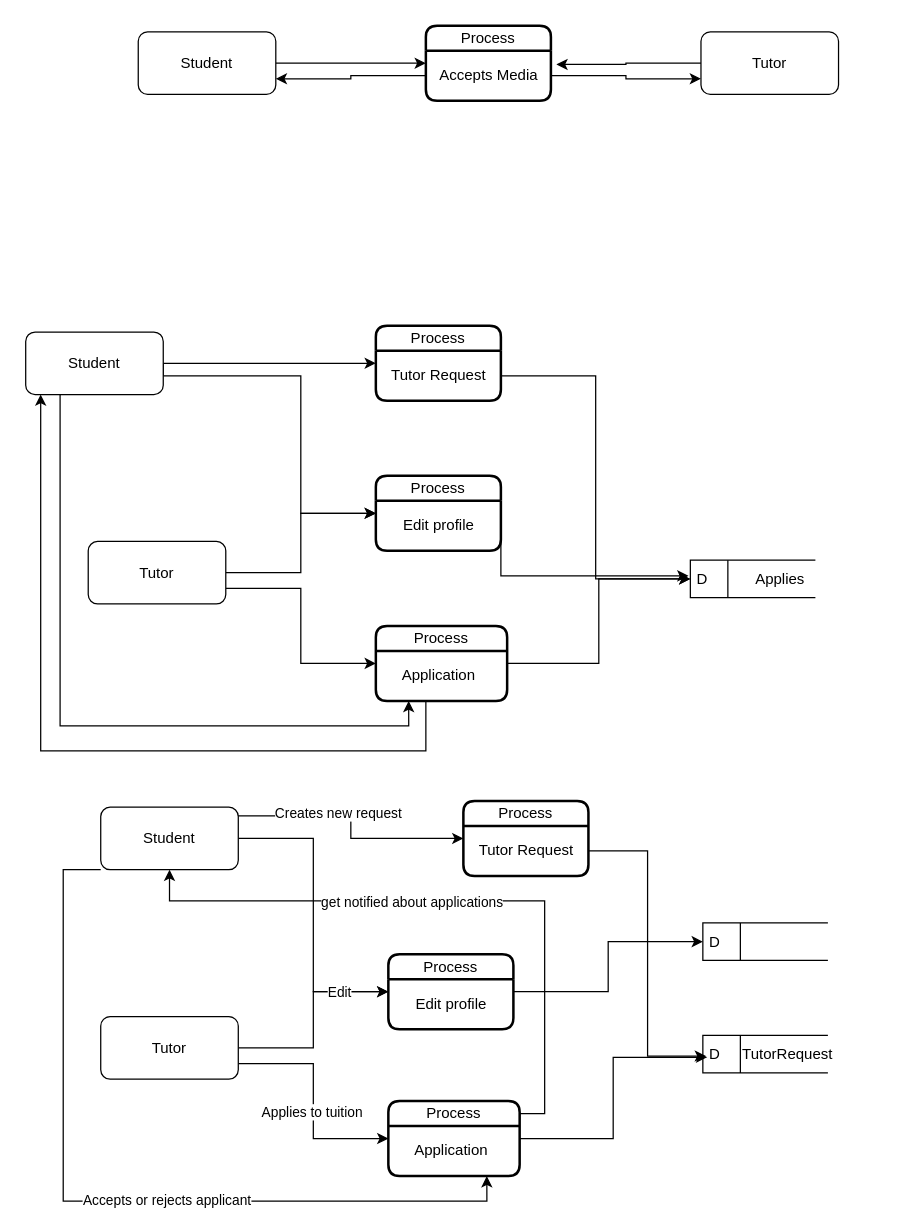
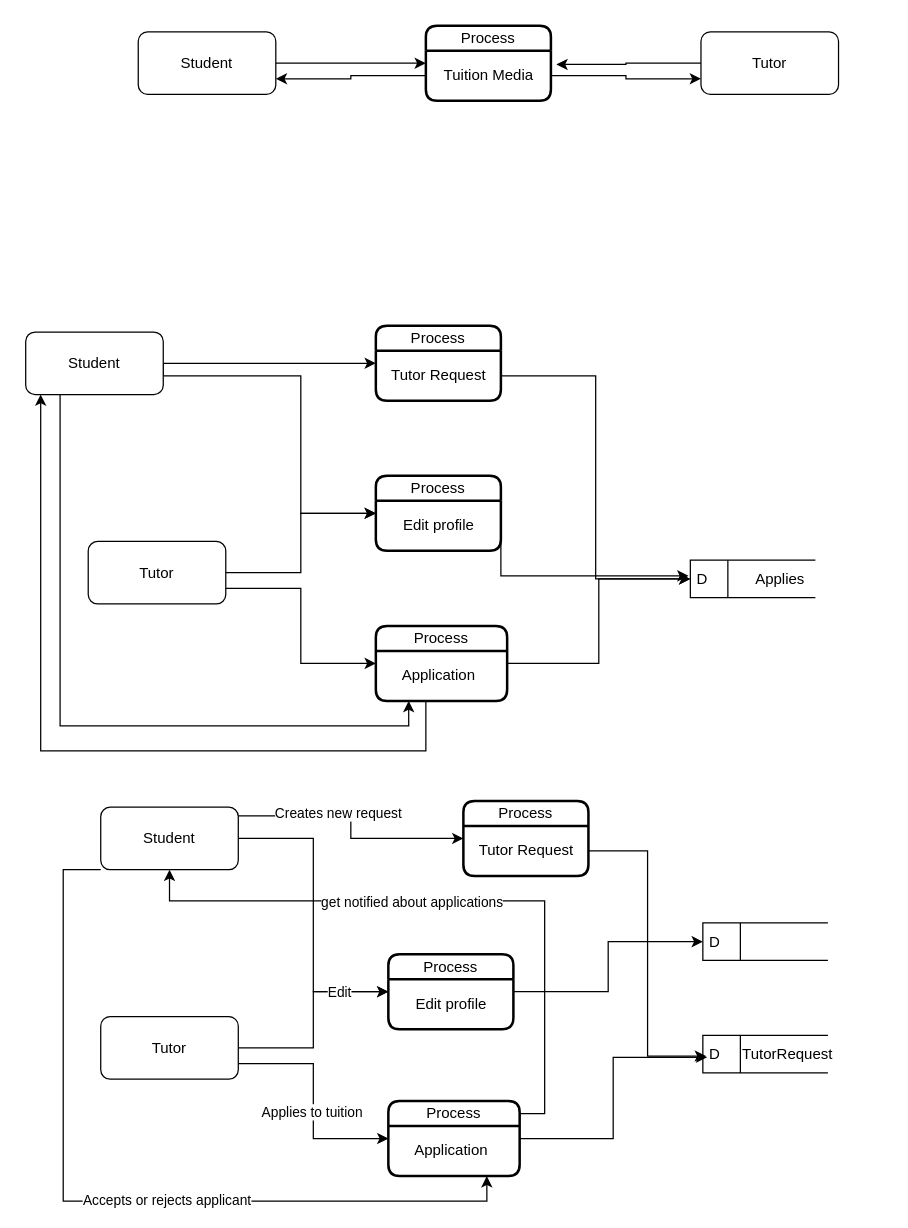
node "Accepts Media": label "Accepts Media" -> "Tuition Media"
